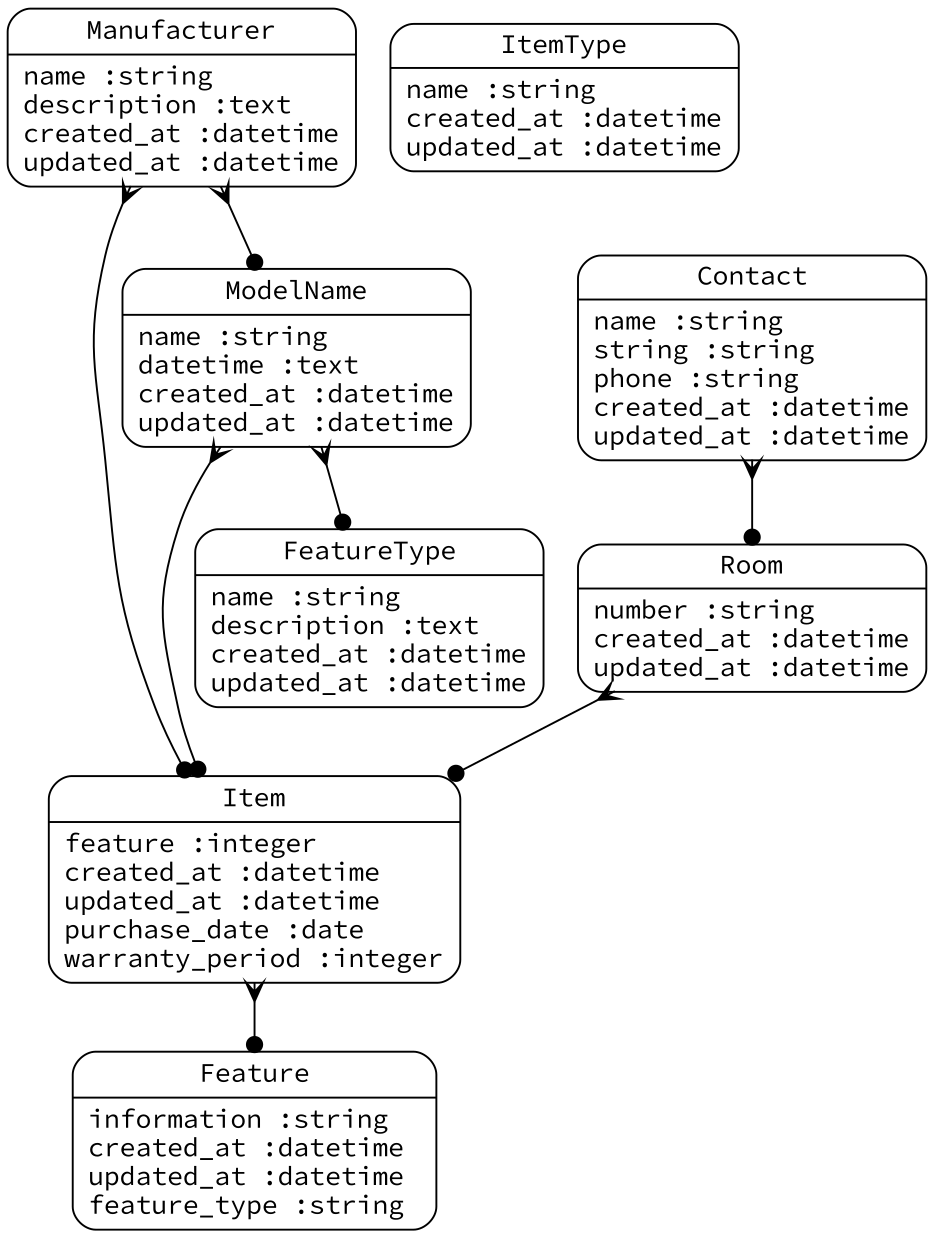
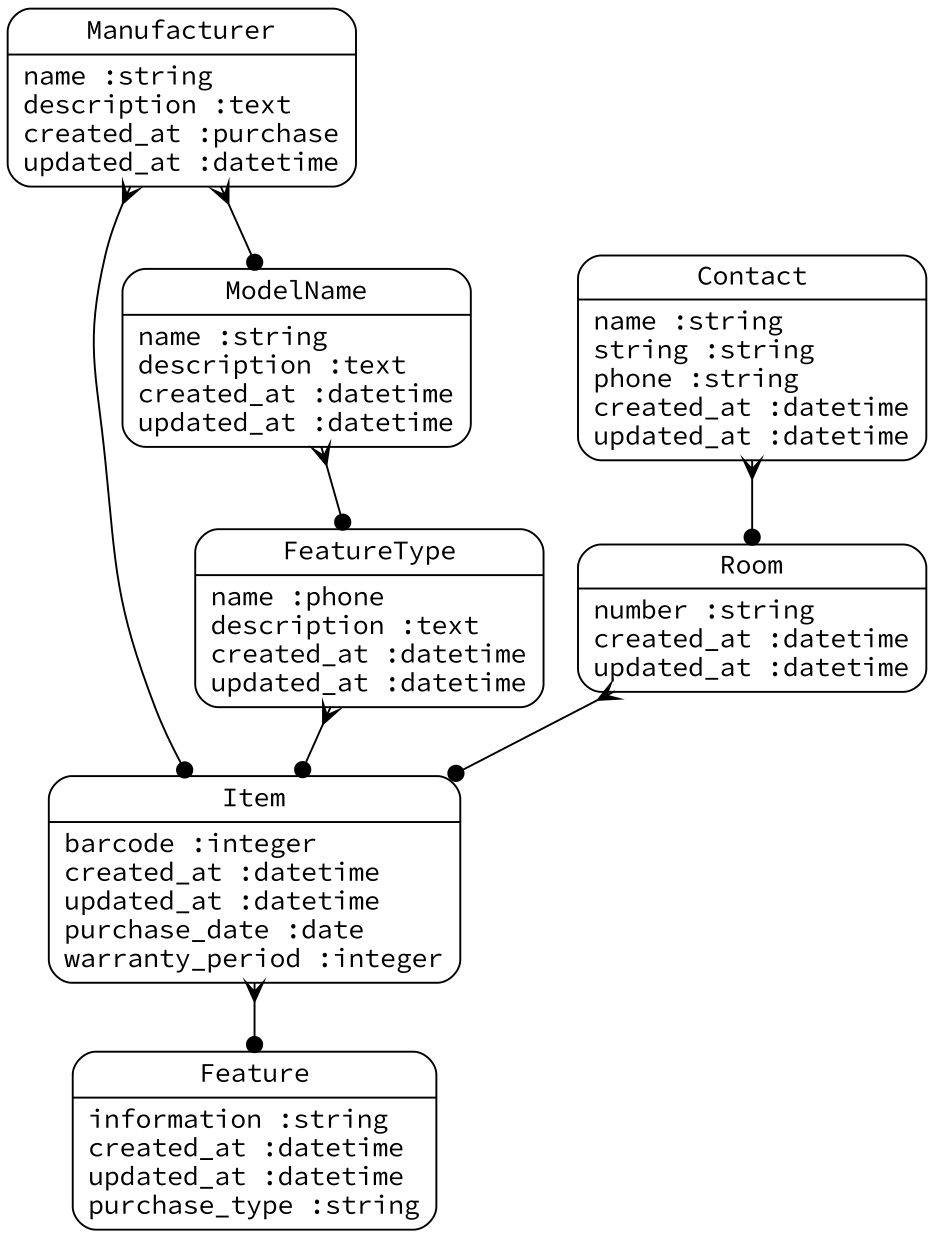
node "ItemType": removed
node "Manufacturer": text "created_at :datetime" -> "created_at :purchase"
node "ModelName": text "datetime :text" -> "description :text"
node "FeatureType": text "name :string" -> "name :phone"
edge "ModelName" -- "Item": now "FeatureType" -- "Item"
node "Item": text "feature :integer" -> "barcode :integer"
node "Feature": text "feature_type :string" -> "purchase_type :string"
